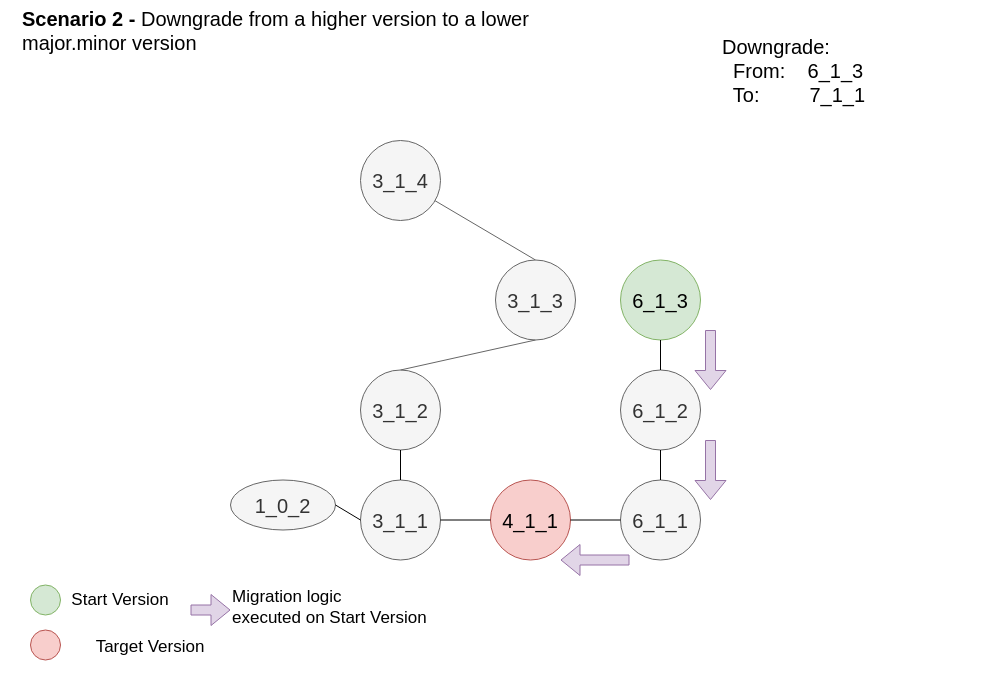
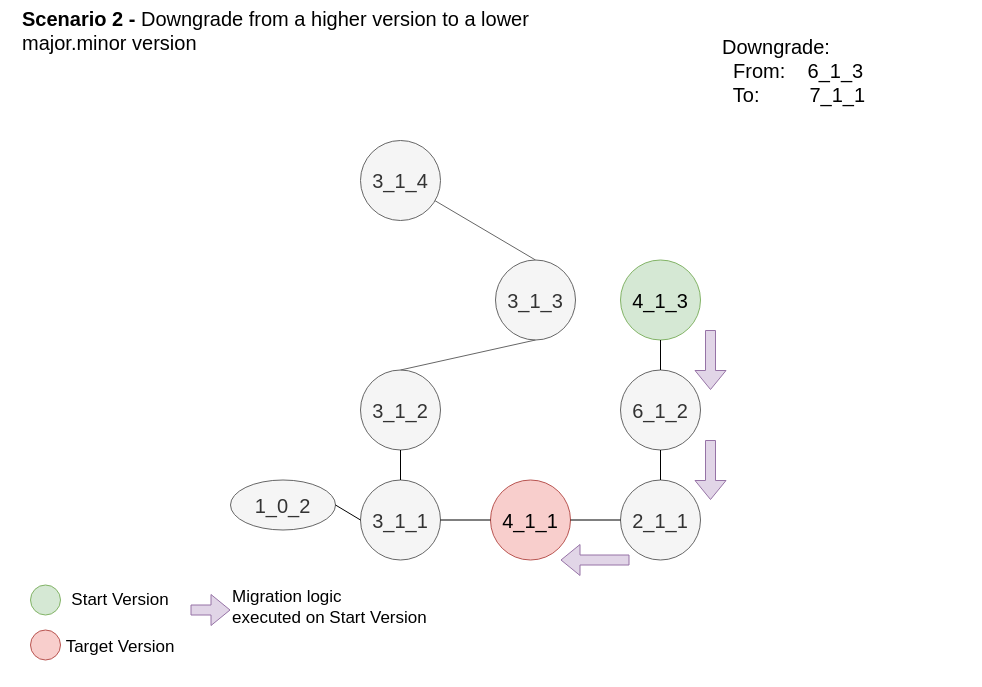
node "6_1_3": label "6_1_3" -> "4_1_3"
node "6_1_1": label "6_1_1" -> "2_1_1"
node "Target Version": moved (151, 648) -> (121, 648)
